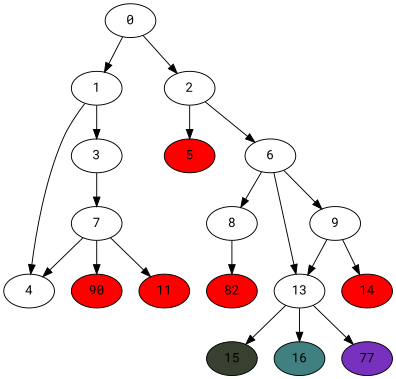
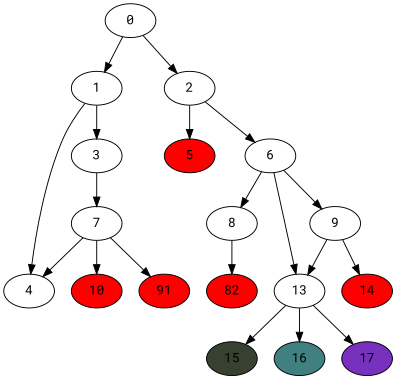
node "90": label "90" -> "10"
node "11": label "11" -> "91"
node "77": label "77" -> "17"
